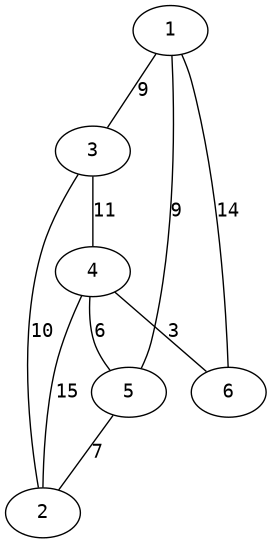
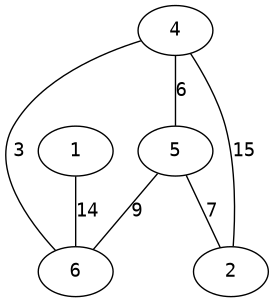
node "3": removed
edge "1" -- "5": now "6" -- "5"
